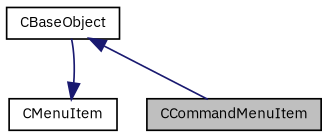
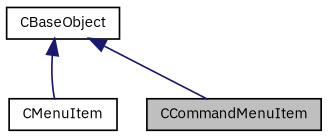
edge "CBaseObject" -> "CMenuItem": reversed
